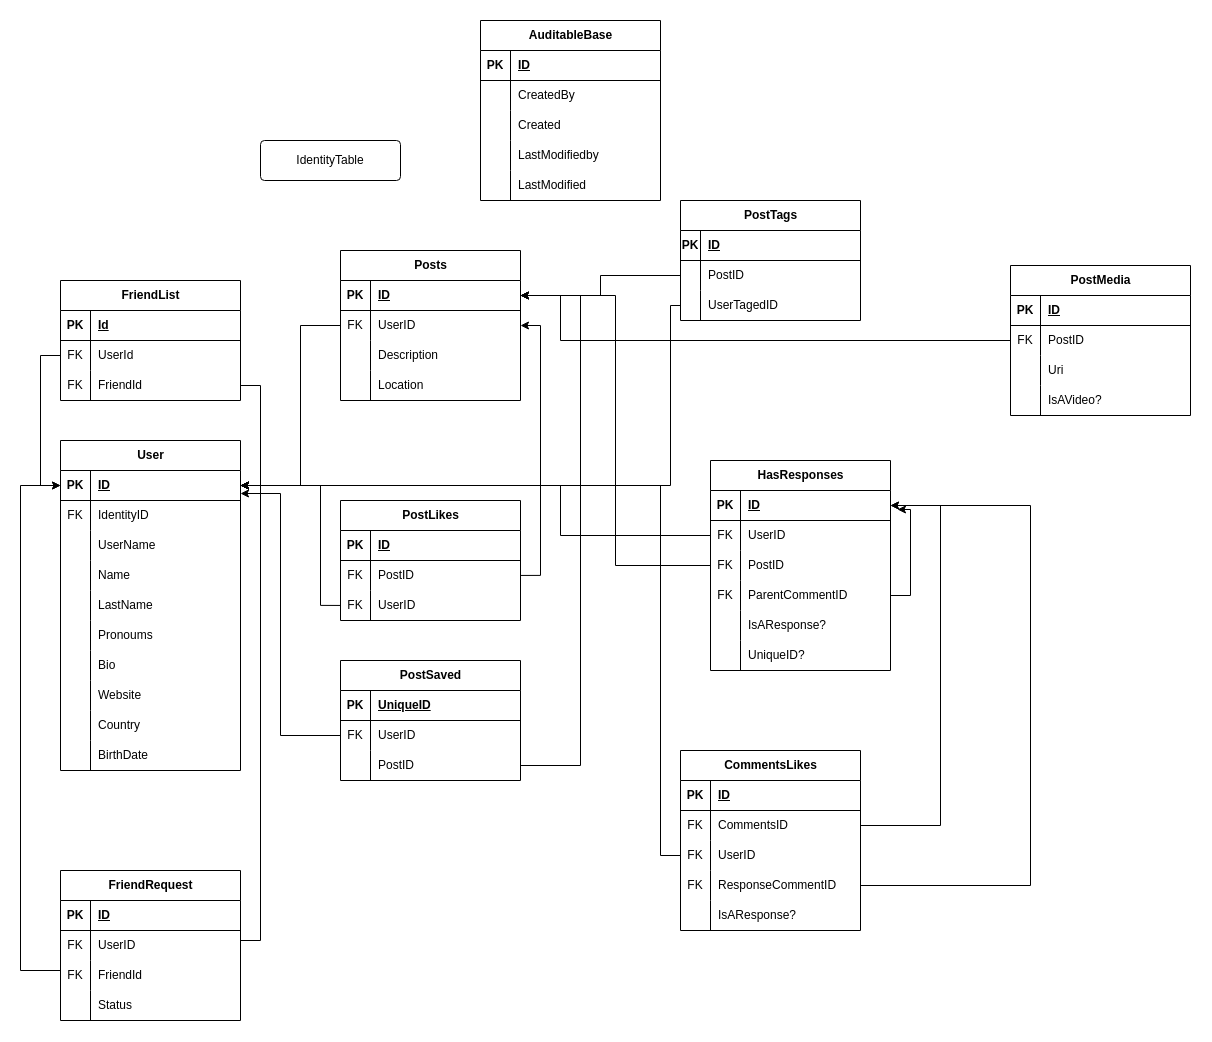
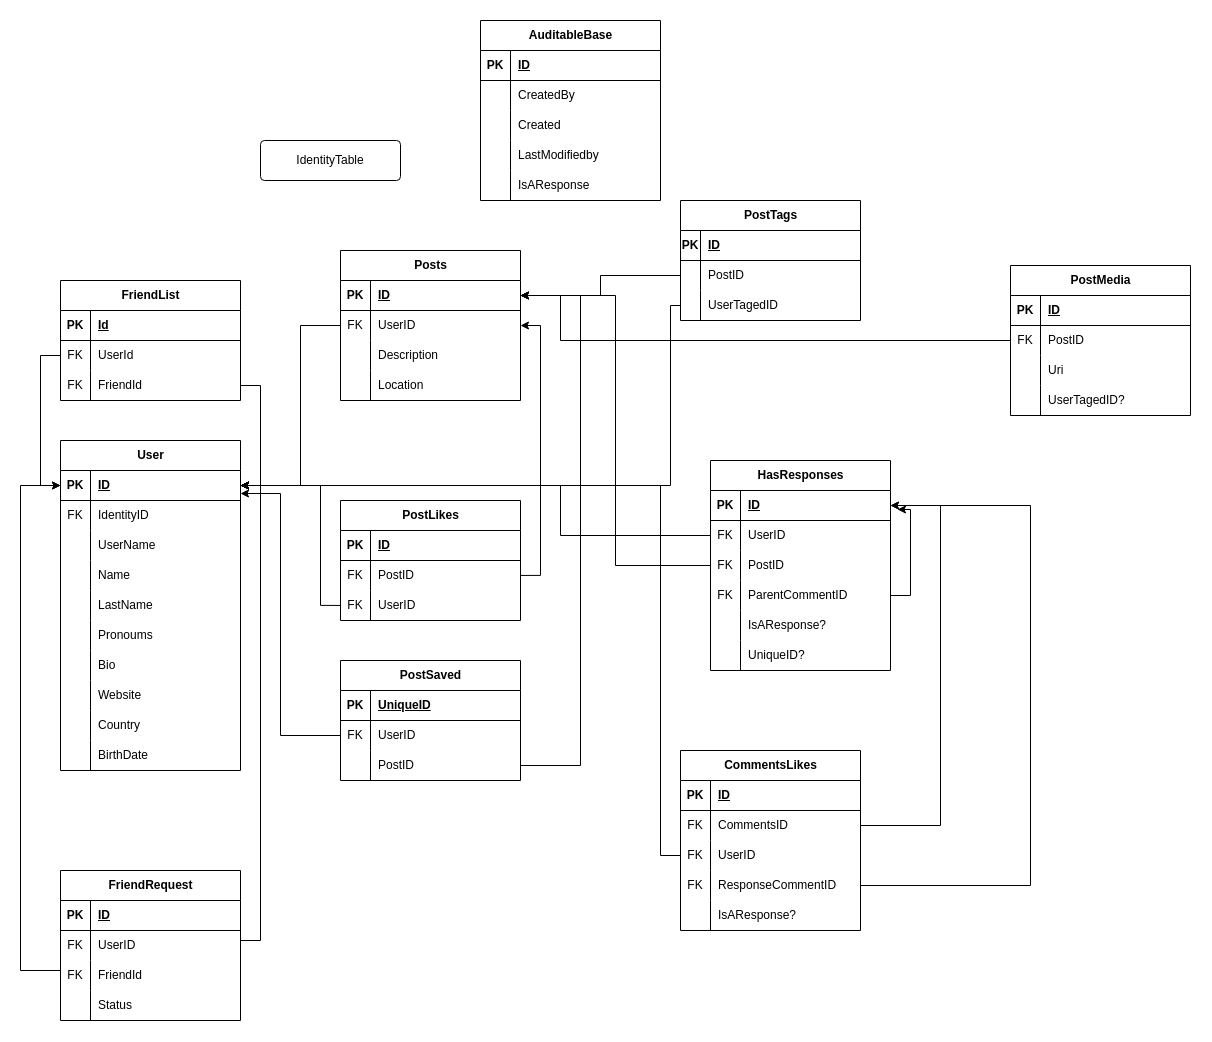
node "LastModified": label "LastModified" -> "IsAResponse"
node "IsAVideo?": label "IsAVideo?" -> "UserTagedID?"
